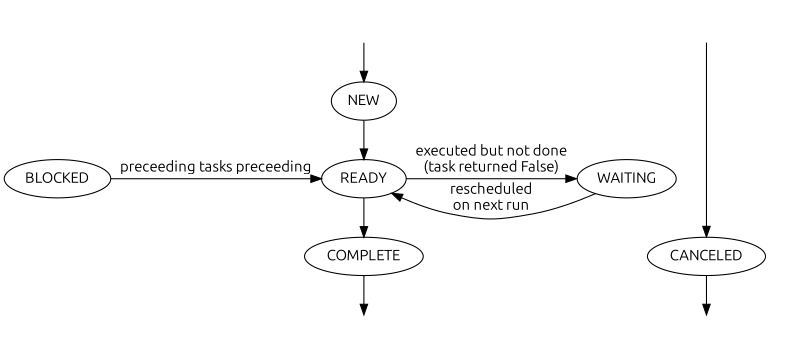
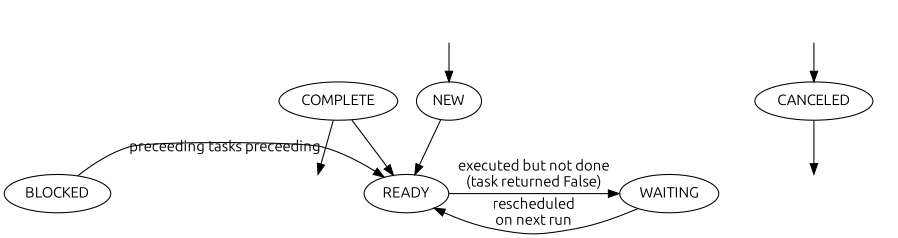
edge "READY" -> "COMPLETE": reversed
